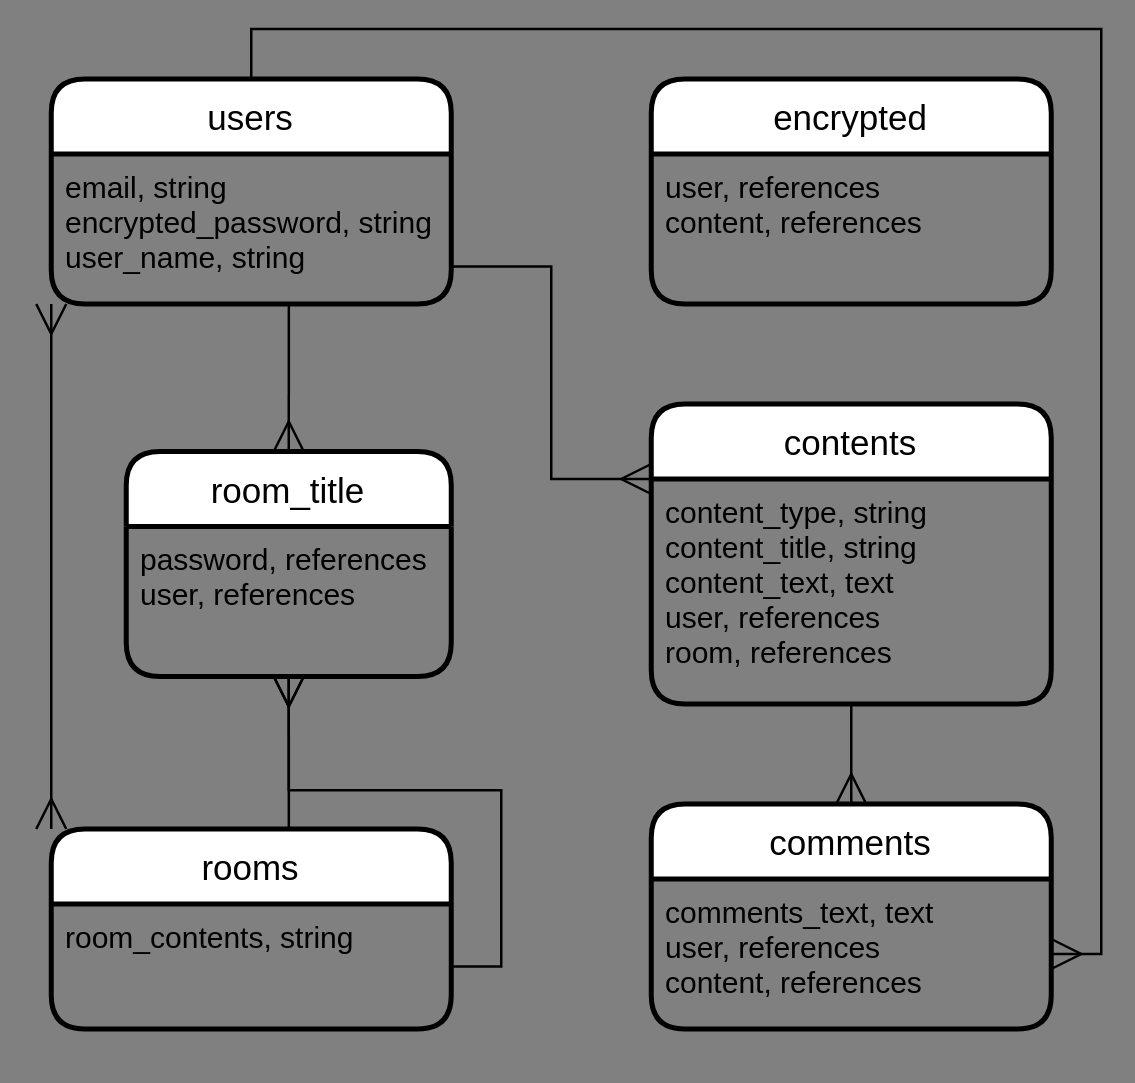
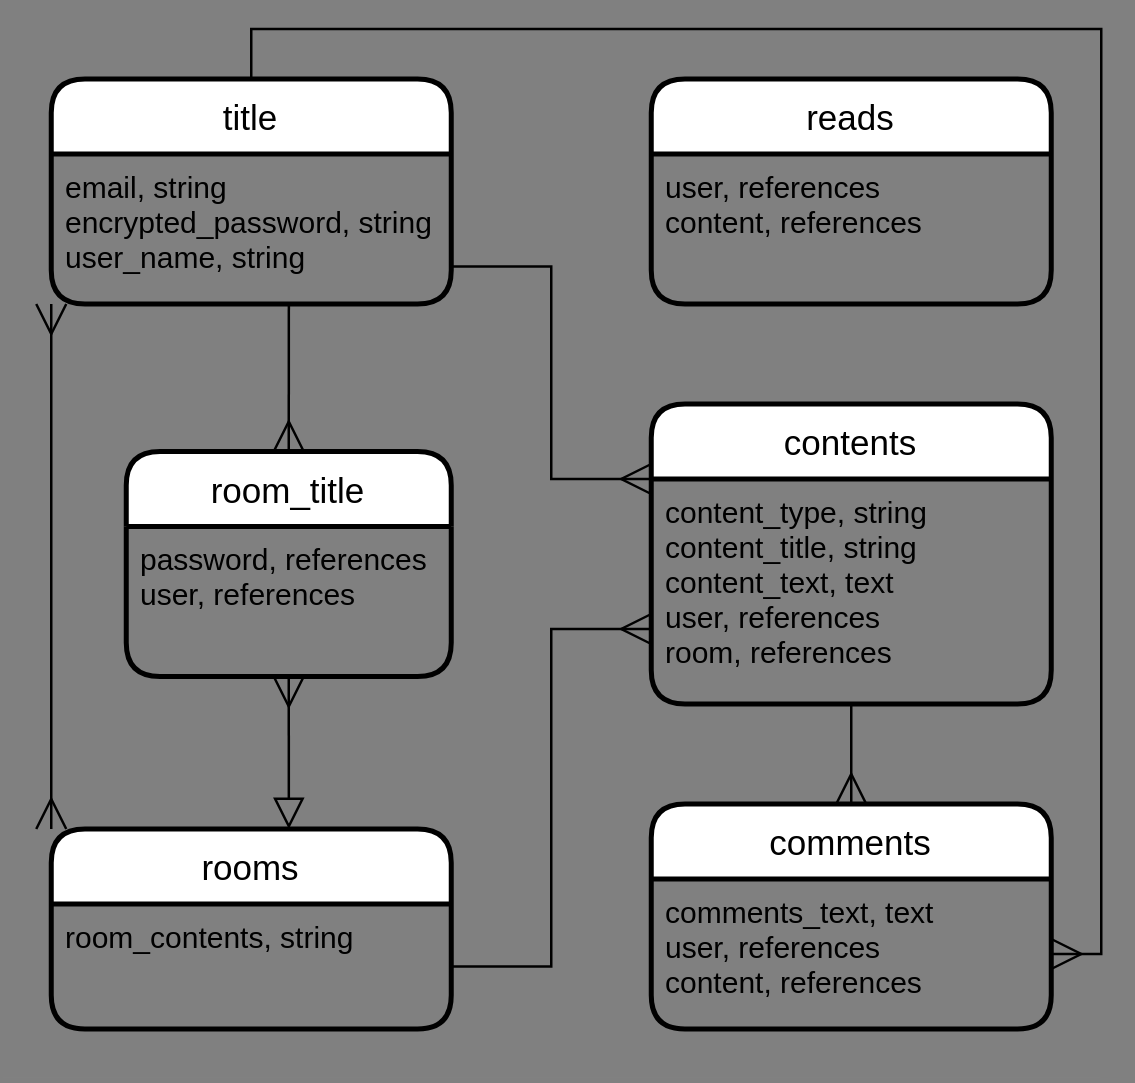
node "users": label "users" -> "title"
node "encrypted": label "encrypted" -> "reads"
edge "room_contents, string" -> "password, references user, references": now "room_contents, string" -> "contents"
edge "rooms" -> "password, references user, references": arrowhead none -> block
